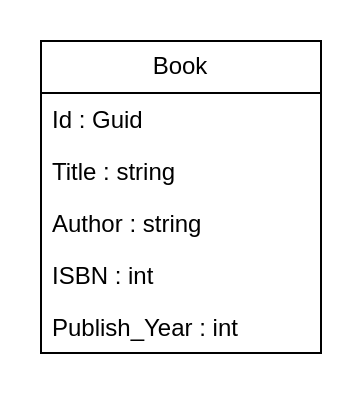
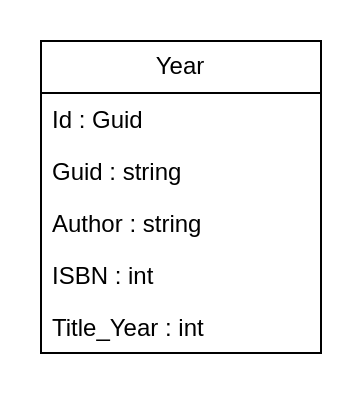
node "Book": label "Book" -> "Year"
node "Title : string": label "Title : string" -> "Guid : string"
node "Publish_Year : int": label "Publish_Year : int" -> "Title_Year : int"
